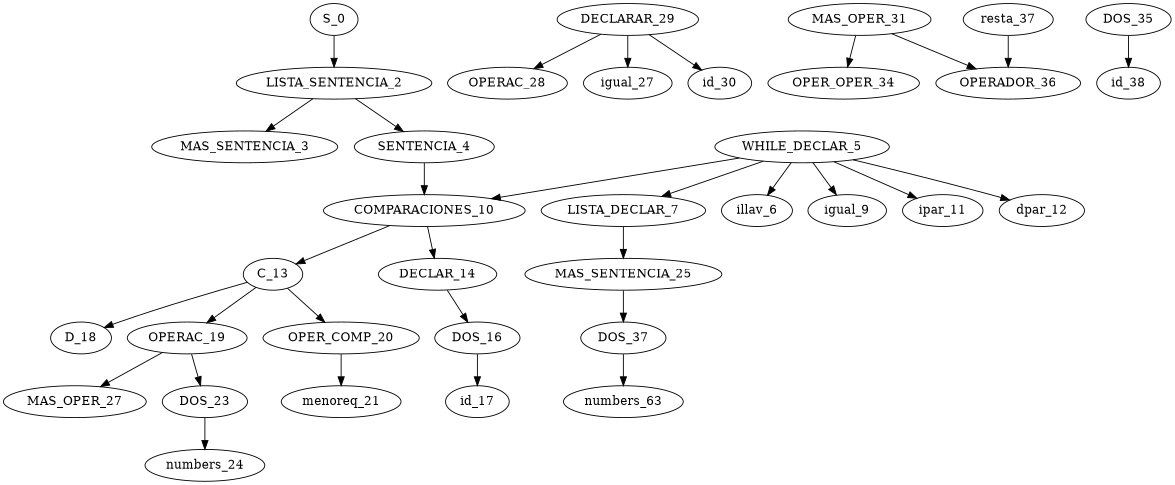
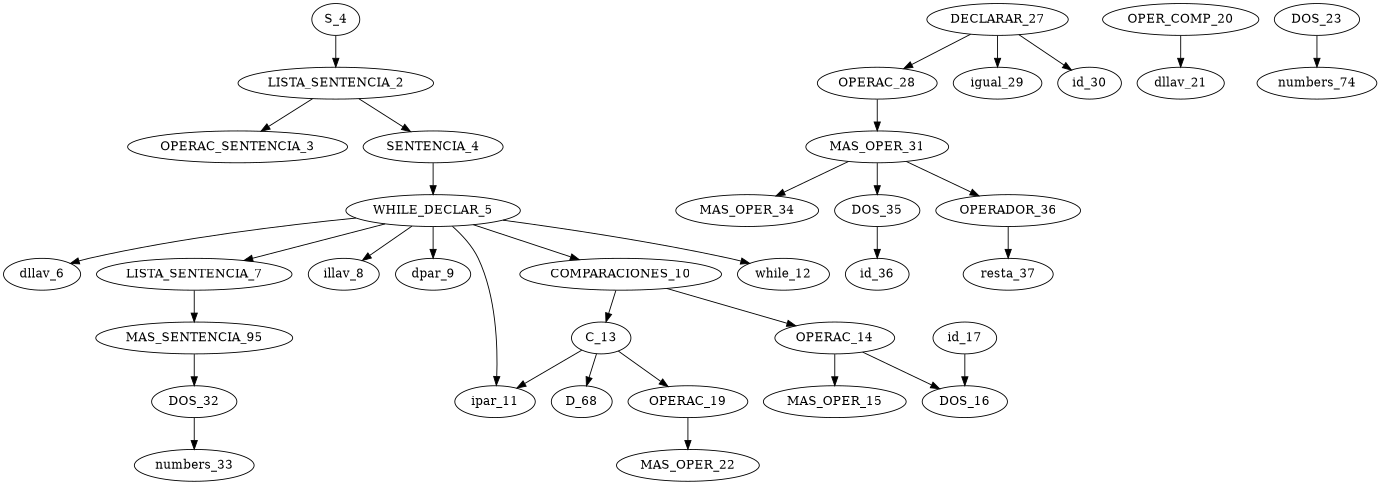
node "S_0": label "S_0" -> "S_4"
node "DECLARAR_29": label "DECLARAR_29" -> "DECLARAR_27"
edge "resta_37" -> "OPERADOR_36": reversed
node "igual_27": label "igual_27" -> "igual_29"
node "OPER_OPER_34": label "OPER_OPER_34" -> "MAS_OPER_34"
node "id_38": label "id_38" -> "id_36"
edge "OPERAC_28" -> "MAS_OPER_31": added
node "MAS_SENTENCIA_3": label "MAS_SENTENCIA_3" -> "OPERAC_SENTENCIA_3"
edge "SENTENCIA_4" -> "COMPARACIONES_10": now "SENTENCIA_4" -> "WHILE_DECLAR_5"
edge "MAS_OPER_31" -> "DOS_35": added
node "LISTA_DECLAR_7": label "LISTA_DECLAR_7" -> "LISTA_SENTENCIA_7"
node "illav_6": label "illav_6" -> "illav_8"
node "igual_9": label "igual_9" -> "dpar_9"
node "dpar_12": label "dpar_12" -> "while_12"
node "dllav_6": added
node "DECLAR_14": label "DECLAR_14" -> "OPERAC_14"
node "MAS_SENTENCIA_25": label "MAS_SENTENCIA_25" -> "MAS_SENTENCIA_95"
edge "C_13" -> "OPER_COMP_20": now "C_13" -> "ipar_11"
node "D_18": label "D_18" -> "D_68"
node "DOS_37": label "DOS_37" -> "DOS_32"
edge "DOS_16" -> "id_17": reversed
edge "OPERAC_19" -> "DOS_23": removed
node "MAS_OPER_27": label "MAS_OPER_27" -> "MAS_OPER_22"
node "menoreq_21": label "menoreq_21" -> "dllav_21"
node "numbers_63": label "numbers_63" -> "numbers_33"
node "MAS_OPER_15": added
node "numbers_24": label "numbers_24" -> "numbers_74"
